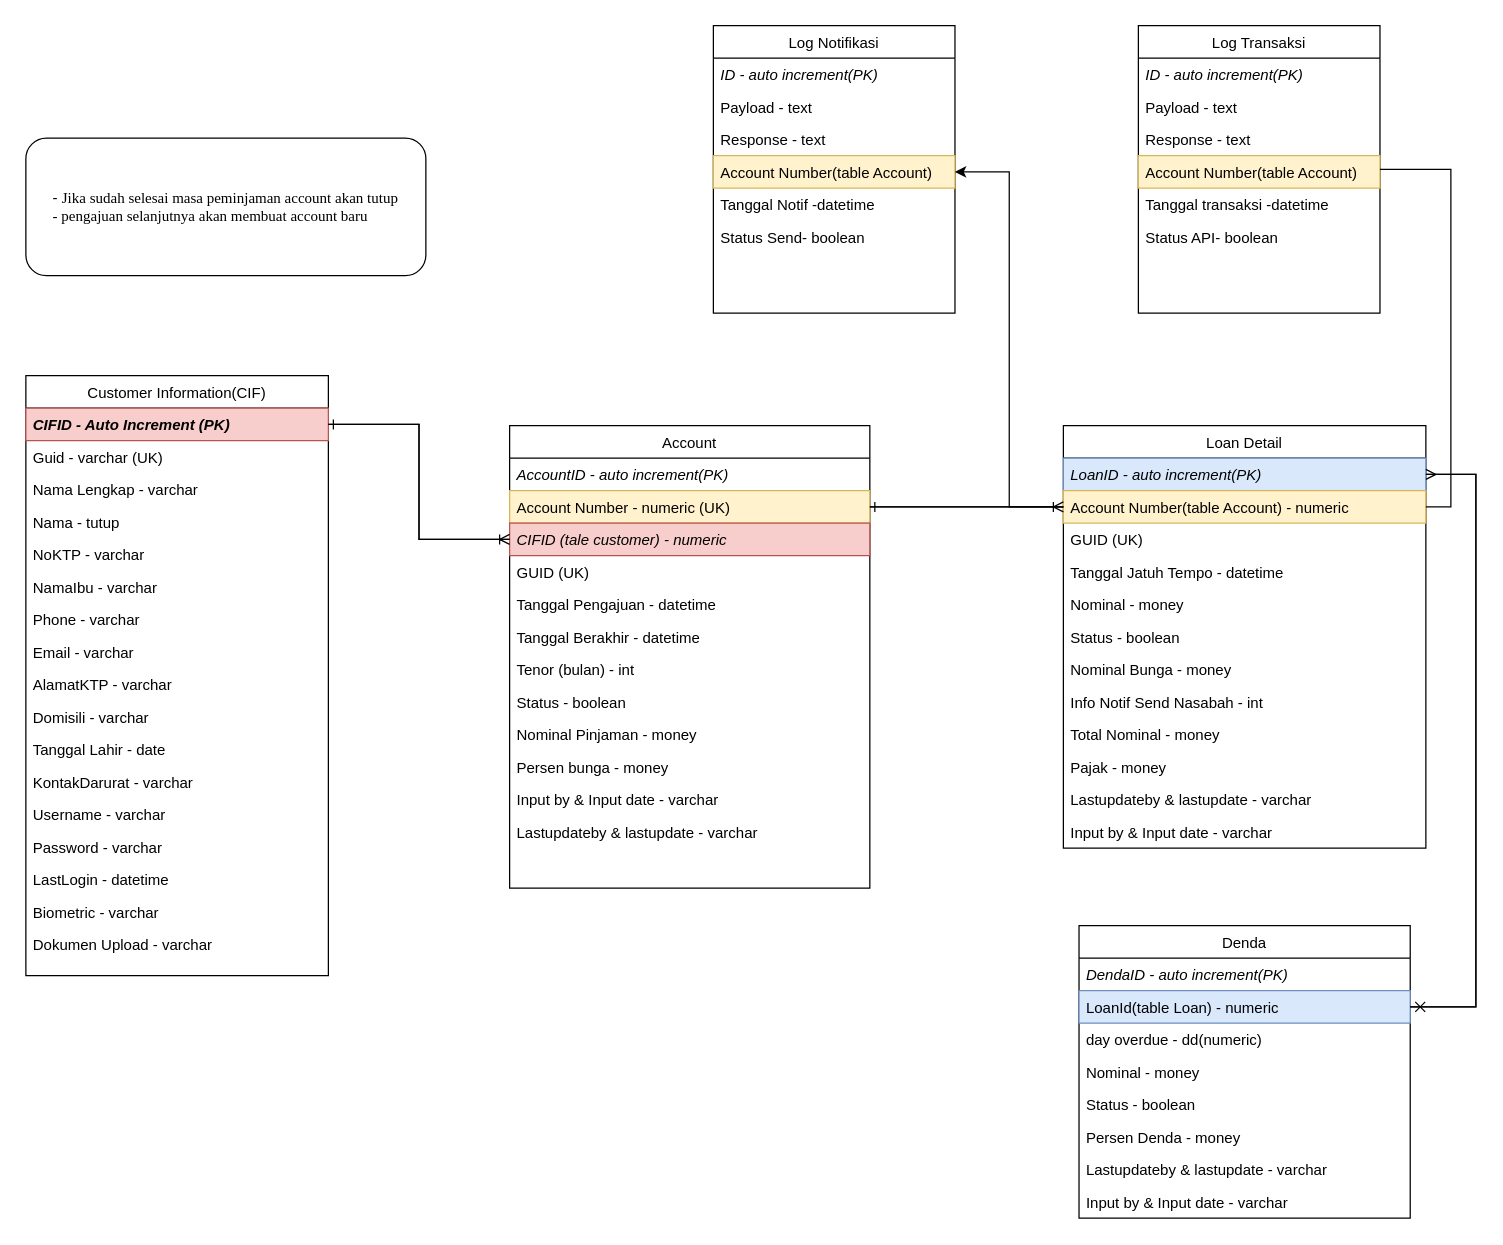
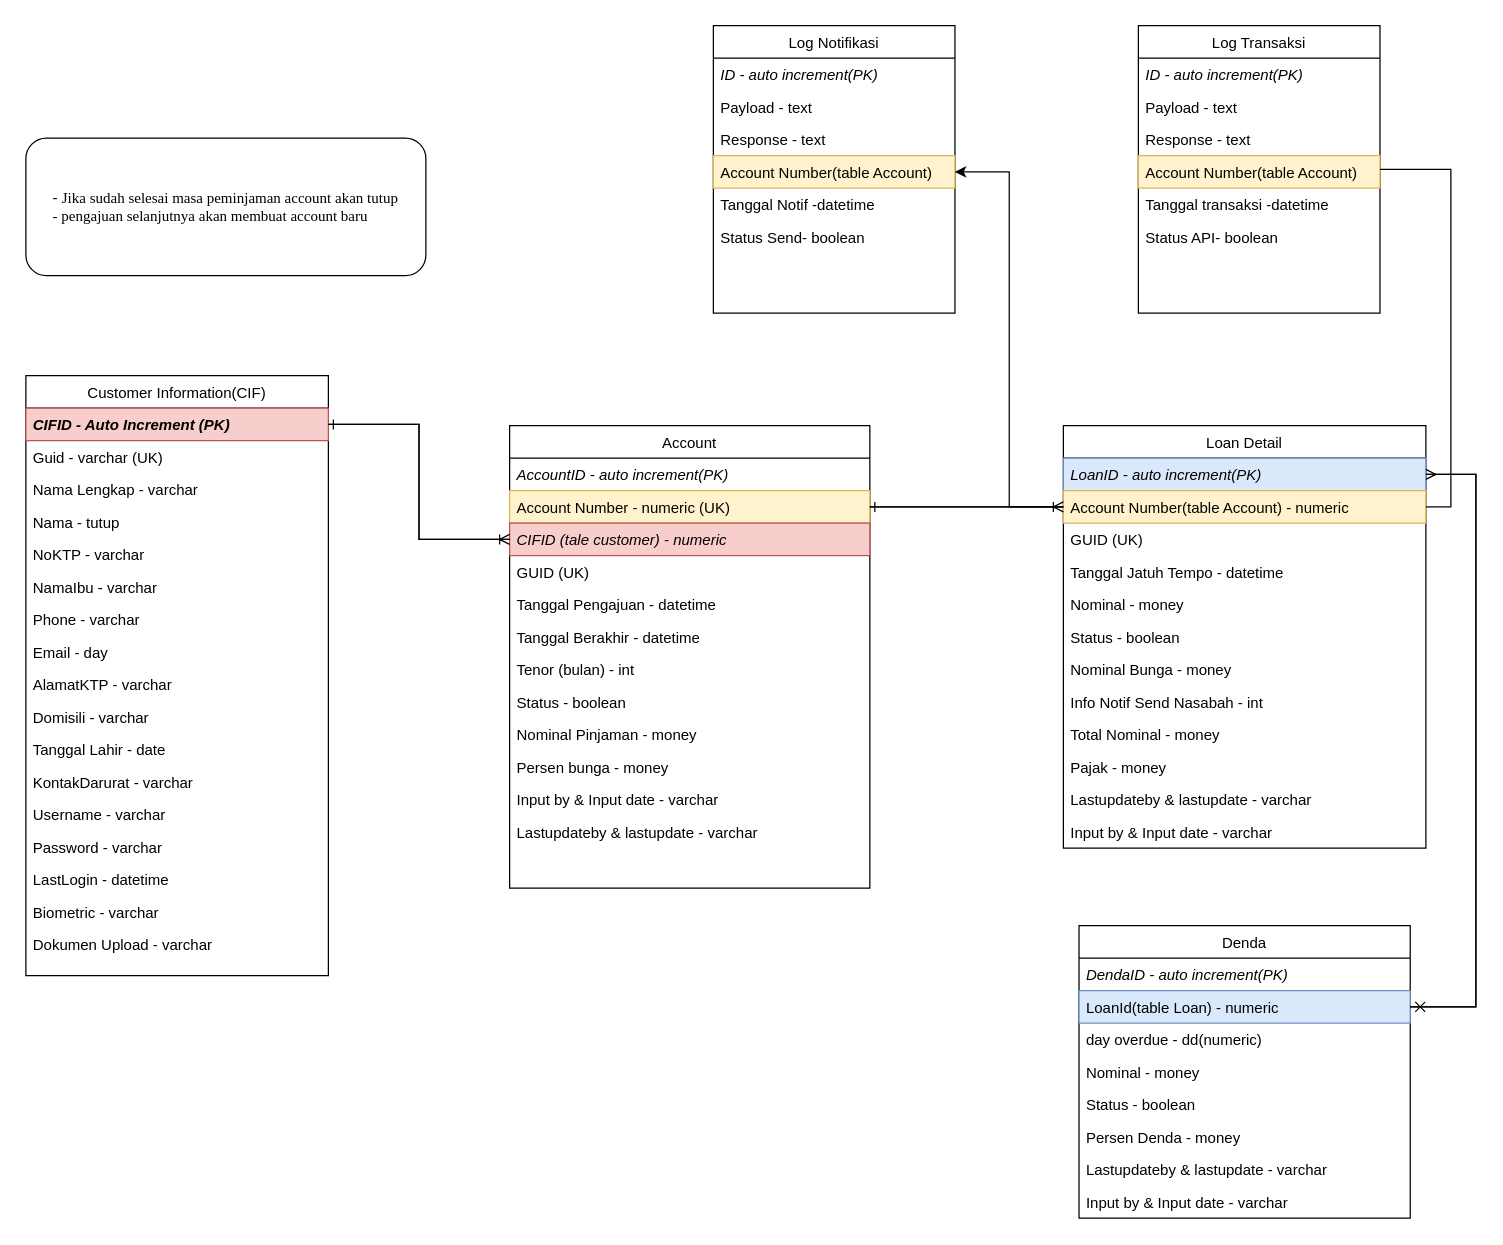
node "Email - varchar": label "Email - varchar" -> "Email - day"
